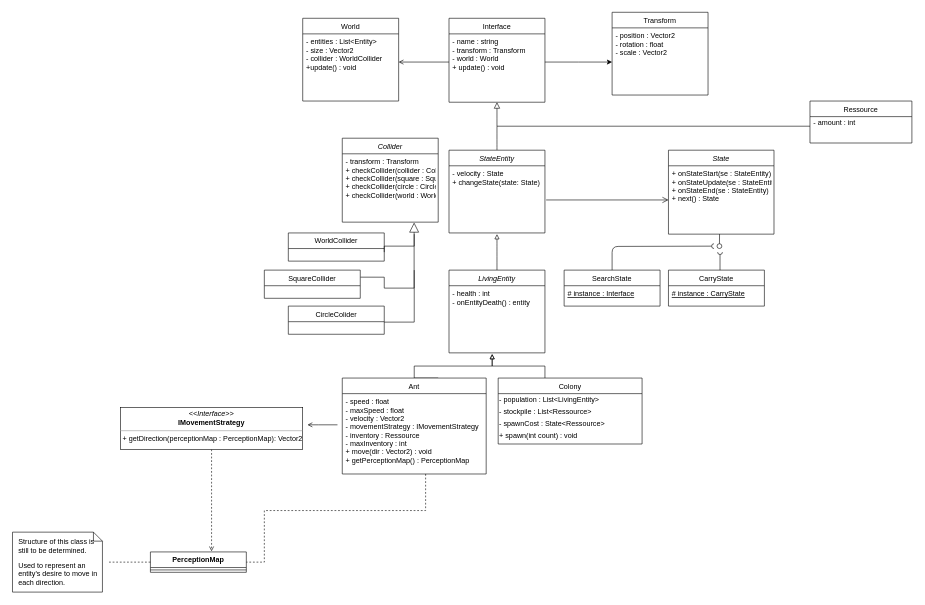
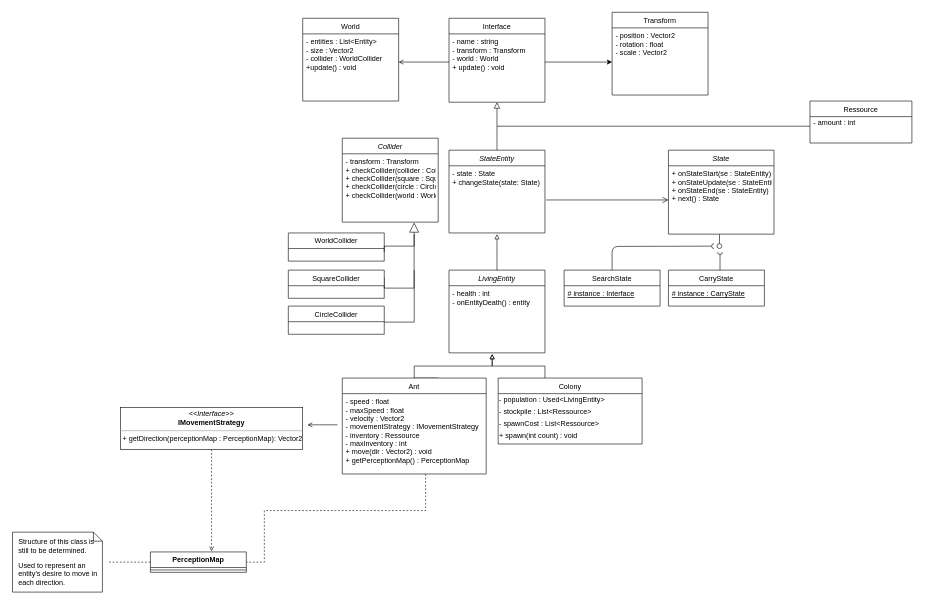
node "- velocity : State + changeState(state: State)": label "- velocity : State + changeState(state: State)" -> "- state : State + changeState(state: State)"
node "SquareCollider": moved (312, 284) -> (336, 284)
node "CircleColider": label "CircleColider" -> "CircleCollider"
node "- population : List<LivingEntity>": label "- population : List<LivingEntity>" -> "- population : Used<LivingEntity>"
node "- spawnCost : State<Ressource>": label "- spawnCost : State<Ressource>" -> "- spawnCost : List<Ressource>"
